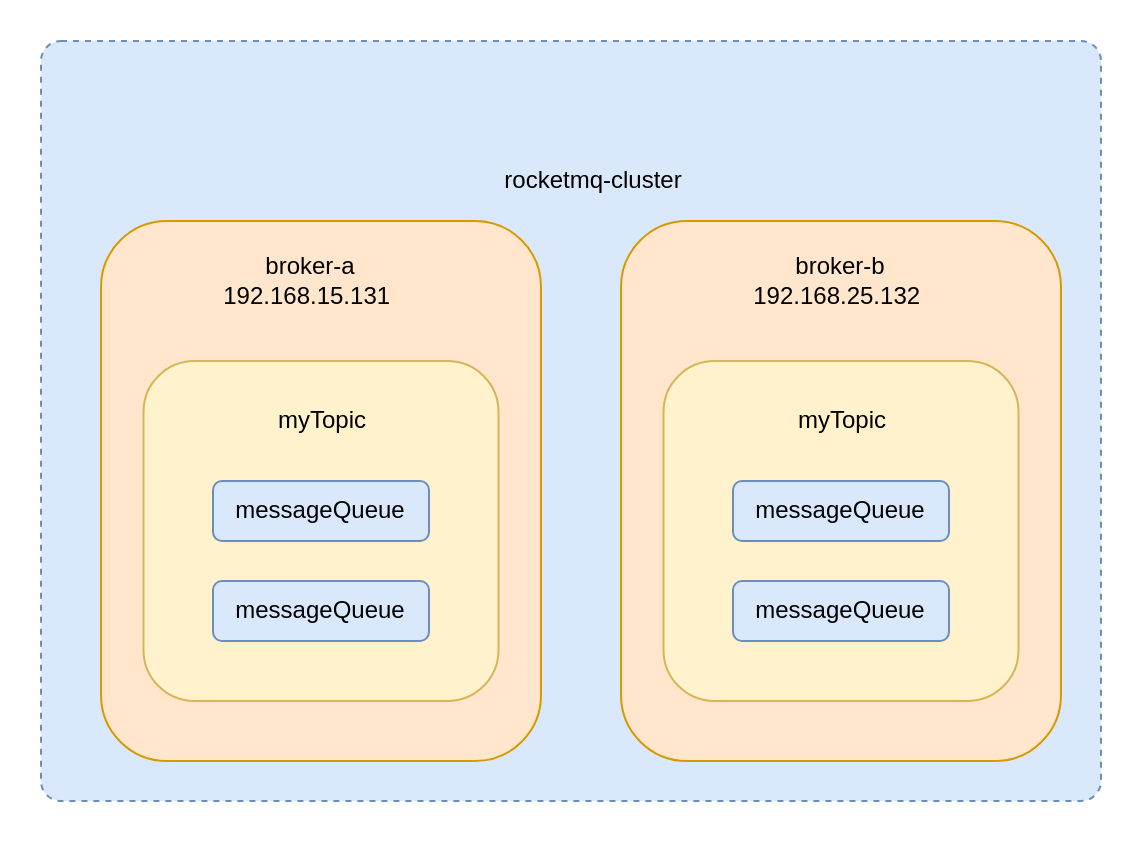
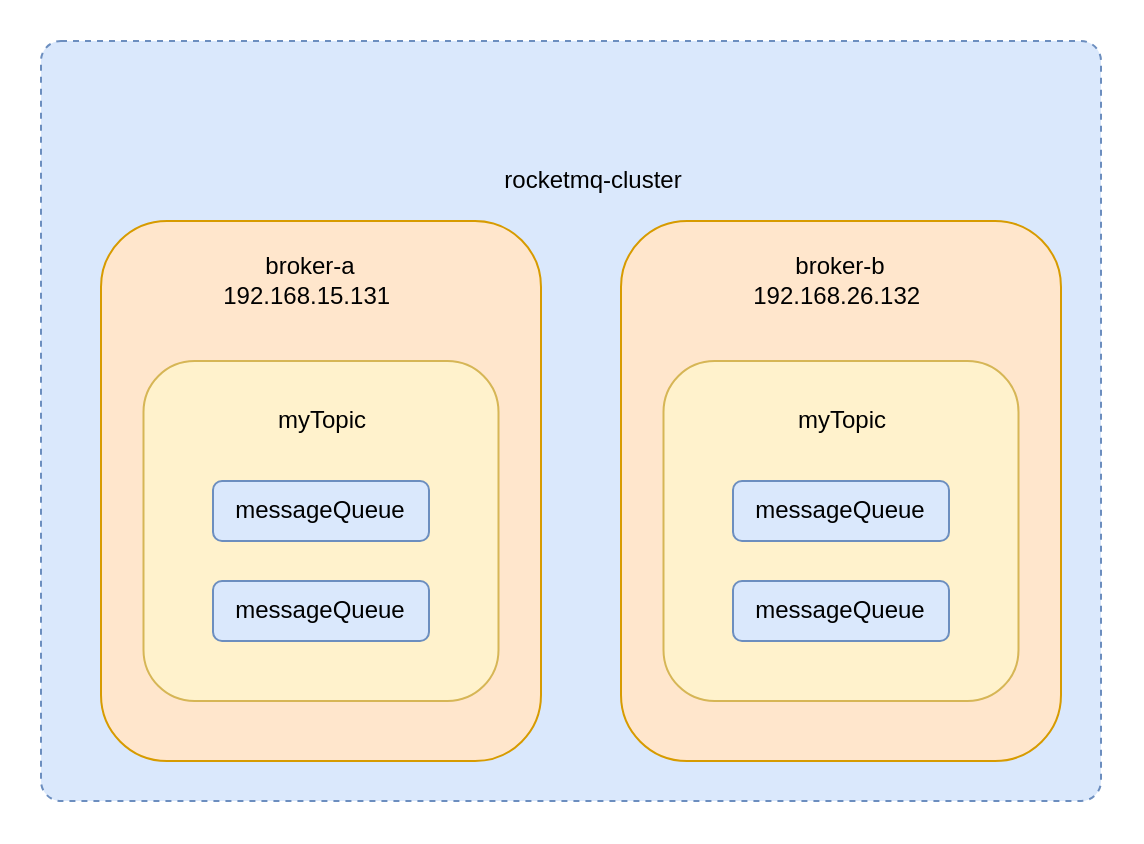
node "broker-b 192.168.25.132": label "broker-b 192.168.25.132" -> "broker-b 192.168.26.132"
